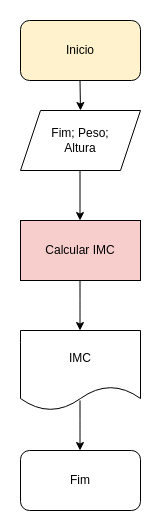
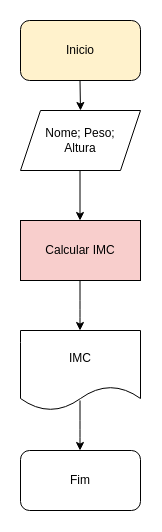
node "Fim; Peso; Altura": label "Fim; Peso; Altura" -> "Nome; Peso; Altura"
